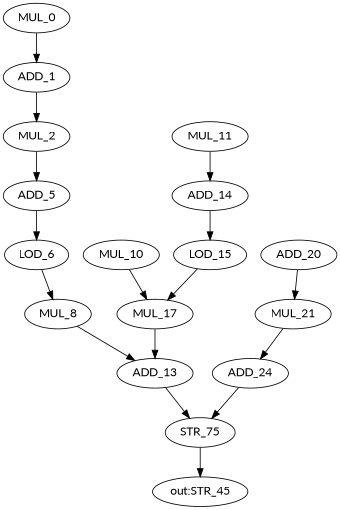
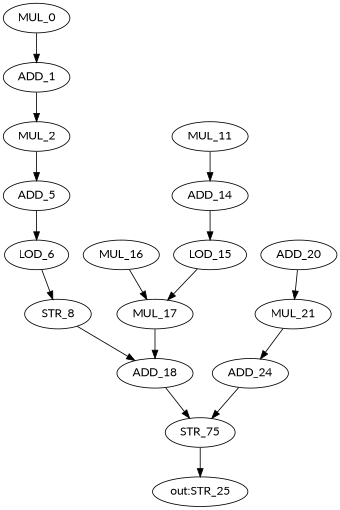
node "MUL_10": label "MUL_10" -> "MUL_16"
node "MUL_8": label "MUL_8" -> "STR_8"
node "ADD_13": label "ADD_13" -> "ADD_18"
node "out:STR_45": label "out:STR_45" -> "out:STR_25"
